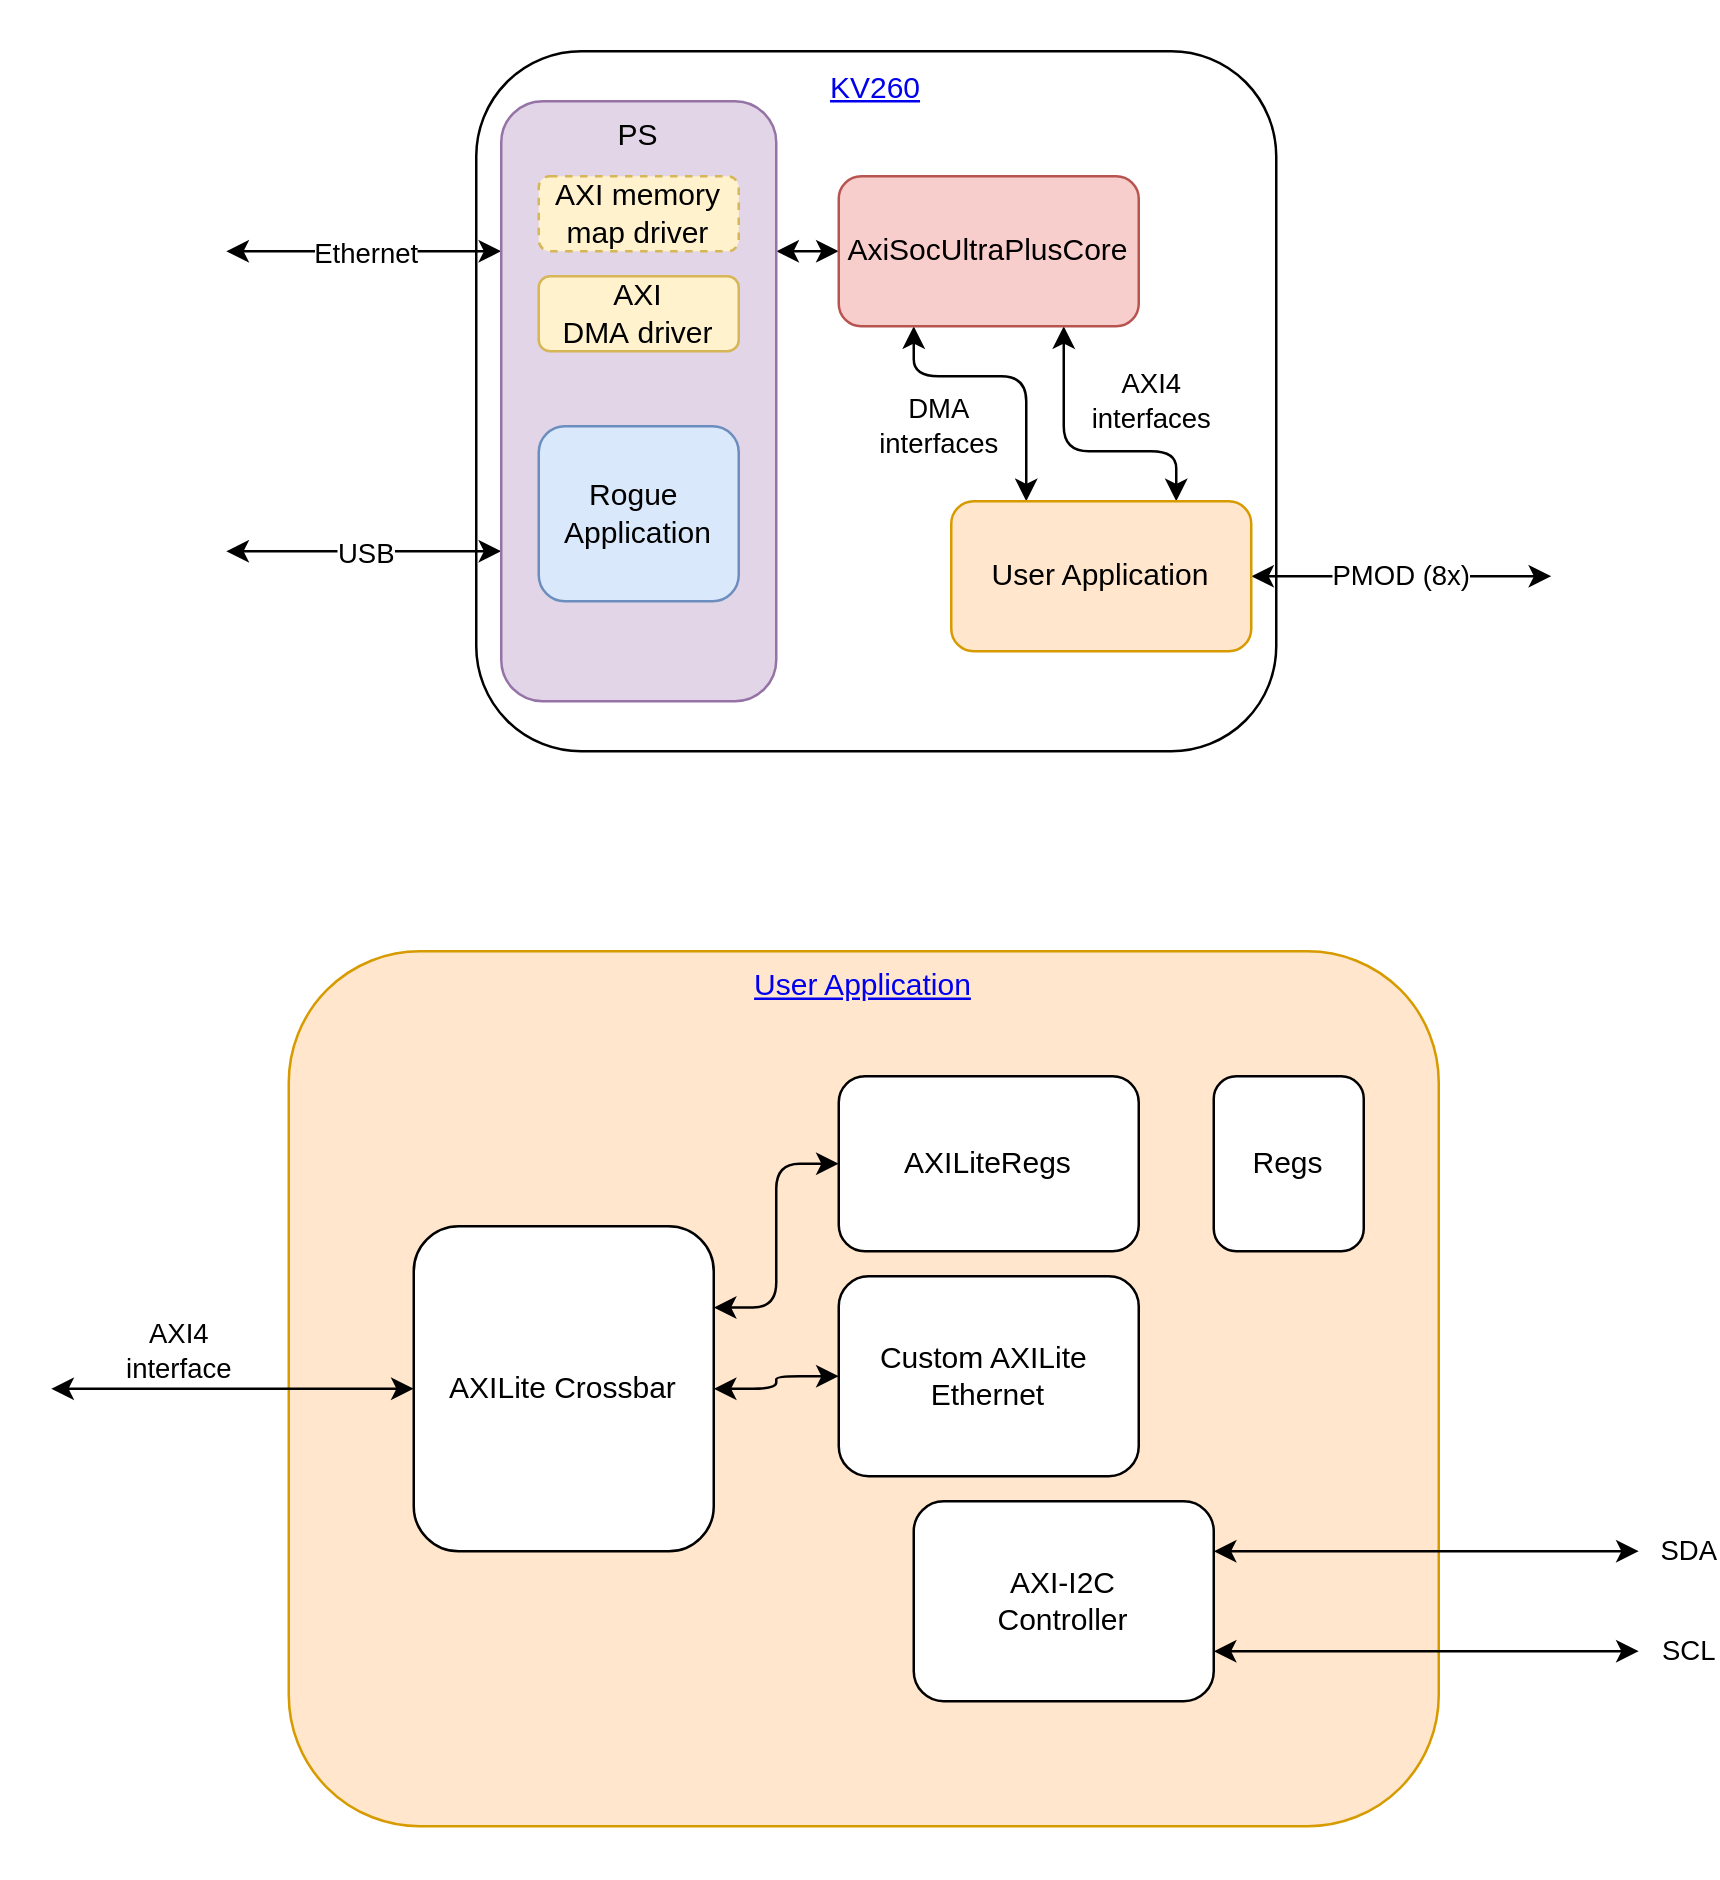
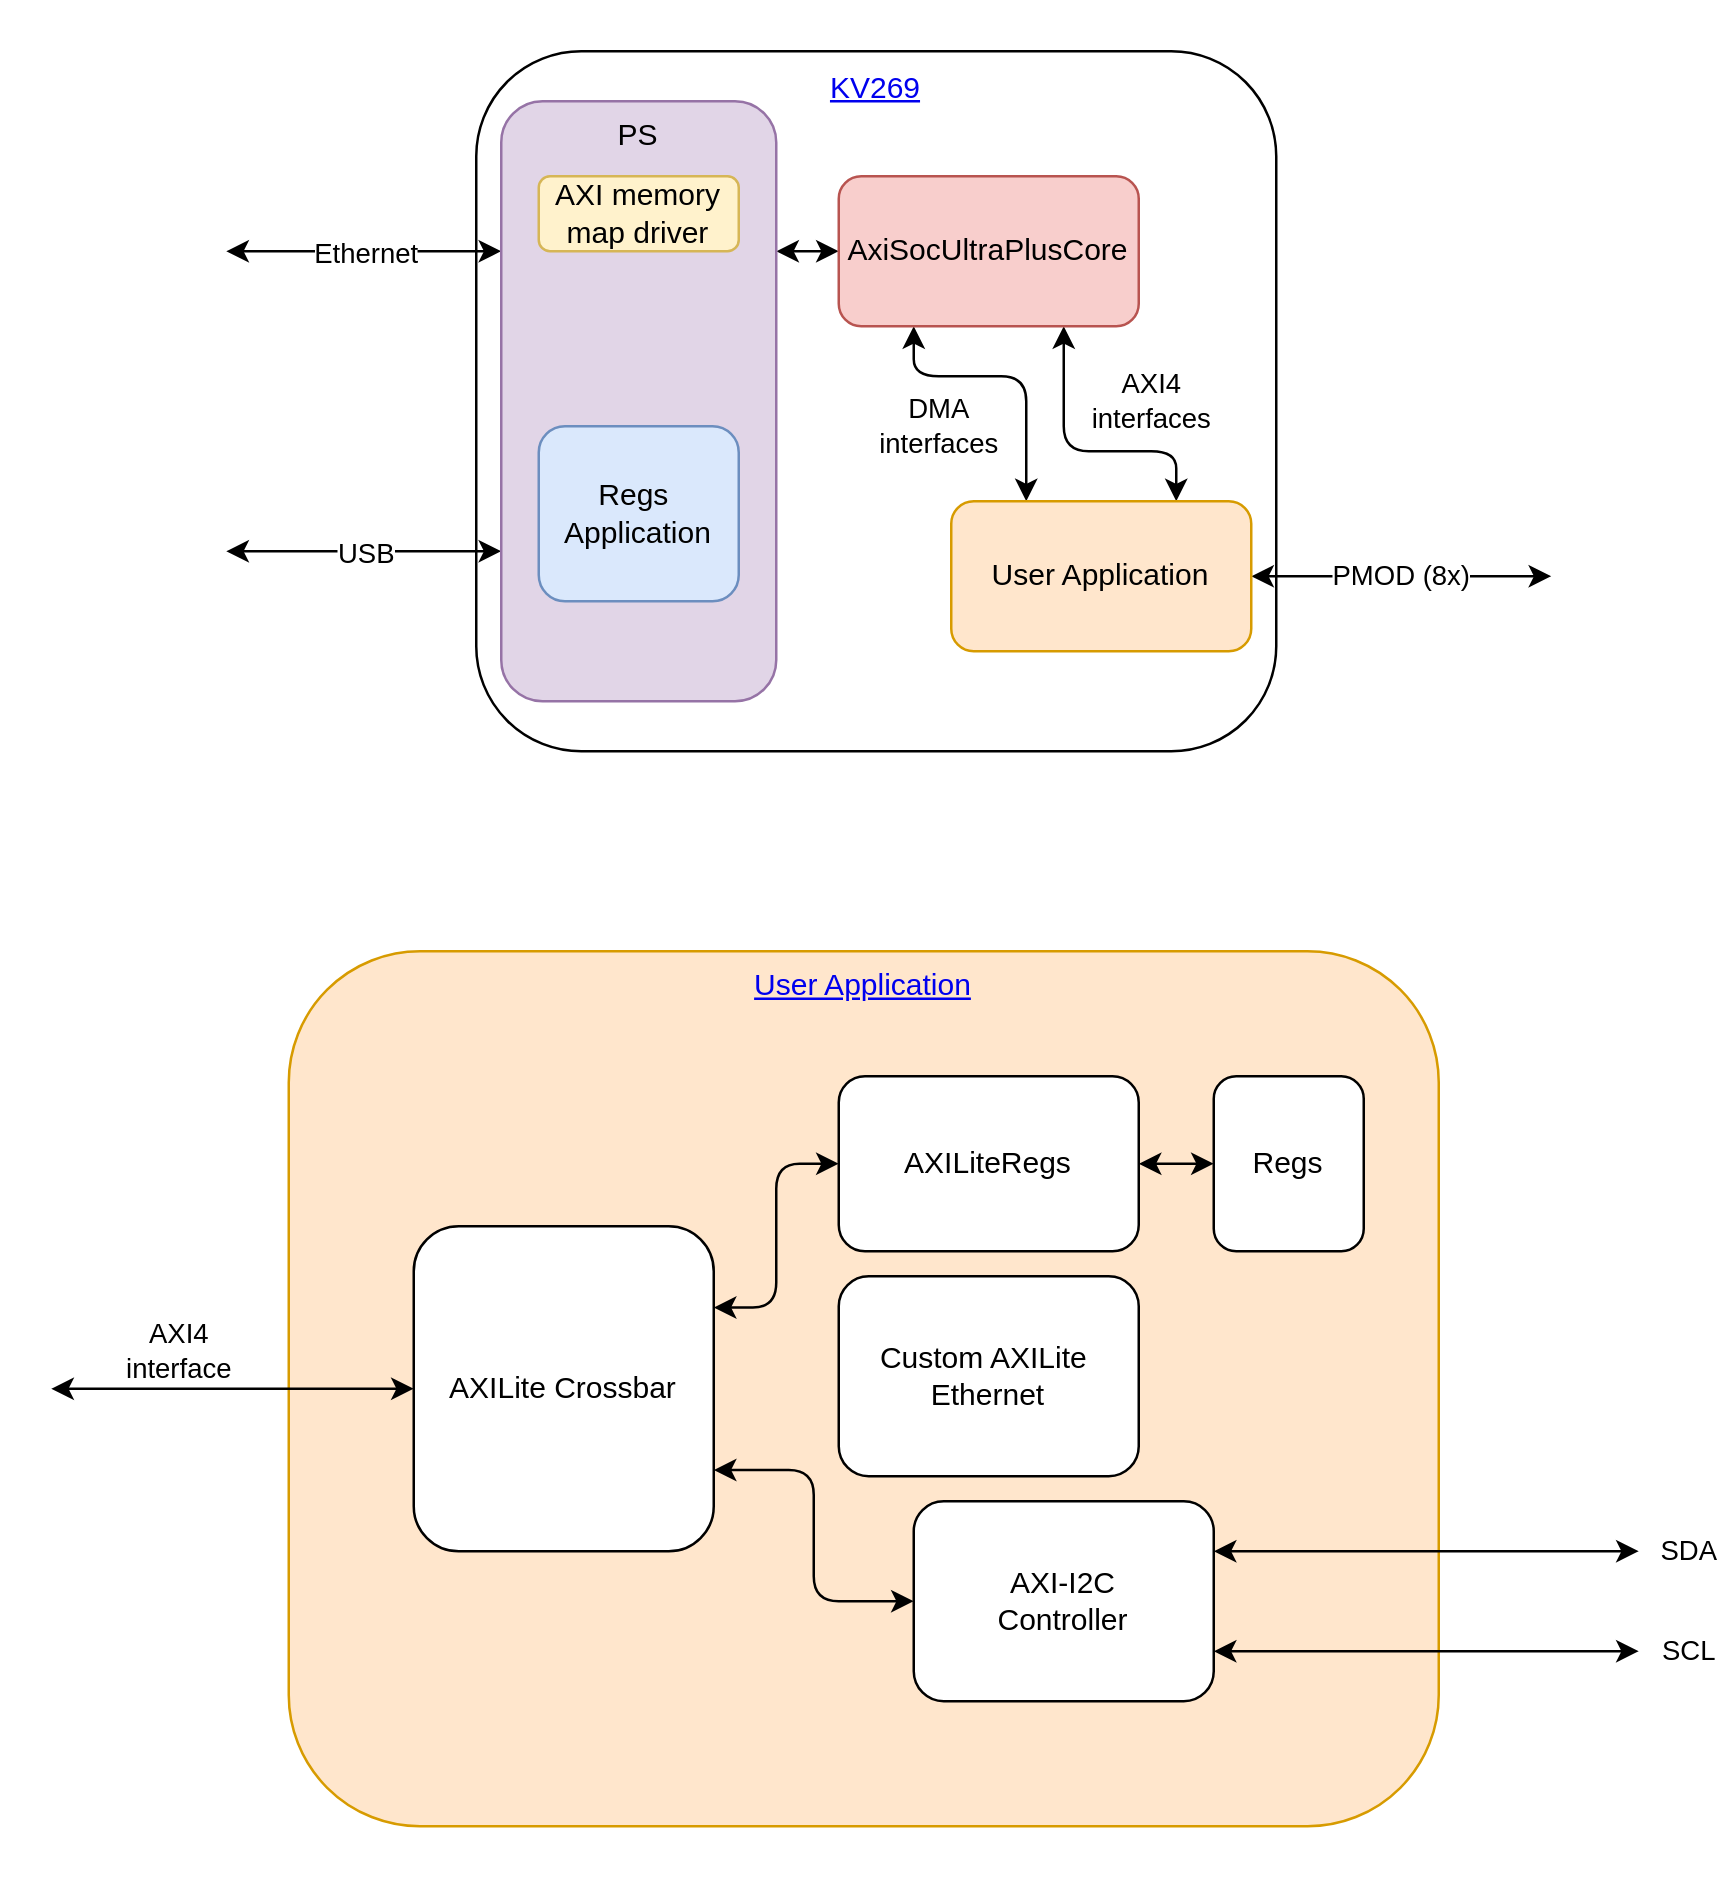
node "KV260": label "KV260" -> "KV269"
node "AXI memory map driver": style dashed -> solid
node "AXI DMA driver": removed
node "Rogue Application": label "Rogue Application" -> "Regs Application"
edge "AXILiteRegs" -- "Regs": added
edge "Custom AXILite Ethernet" -- "AXILite Crossbar": removed
edge "AXILite Crossbar" -- "AXI-I2C Controller": added
